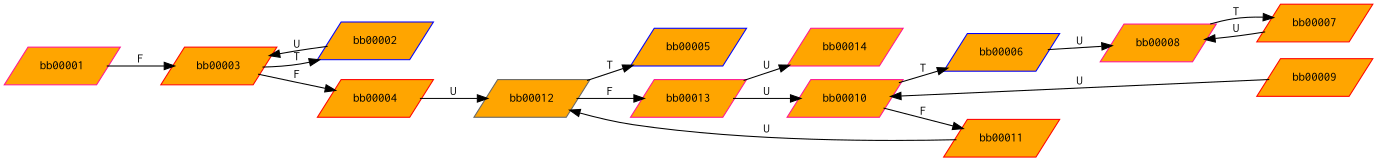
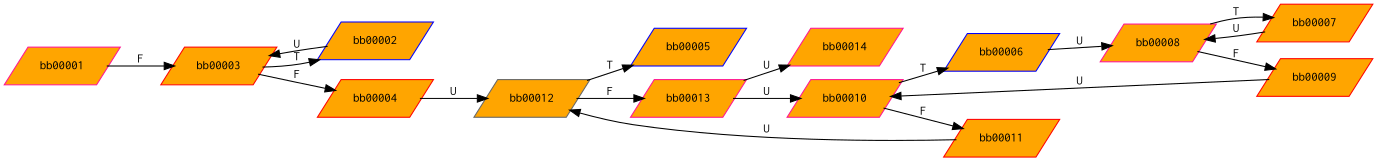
edge "bb00008" -> "bb00009": added, label "F"
